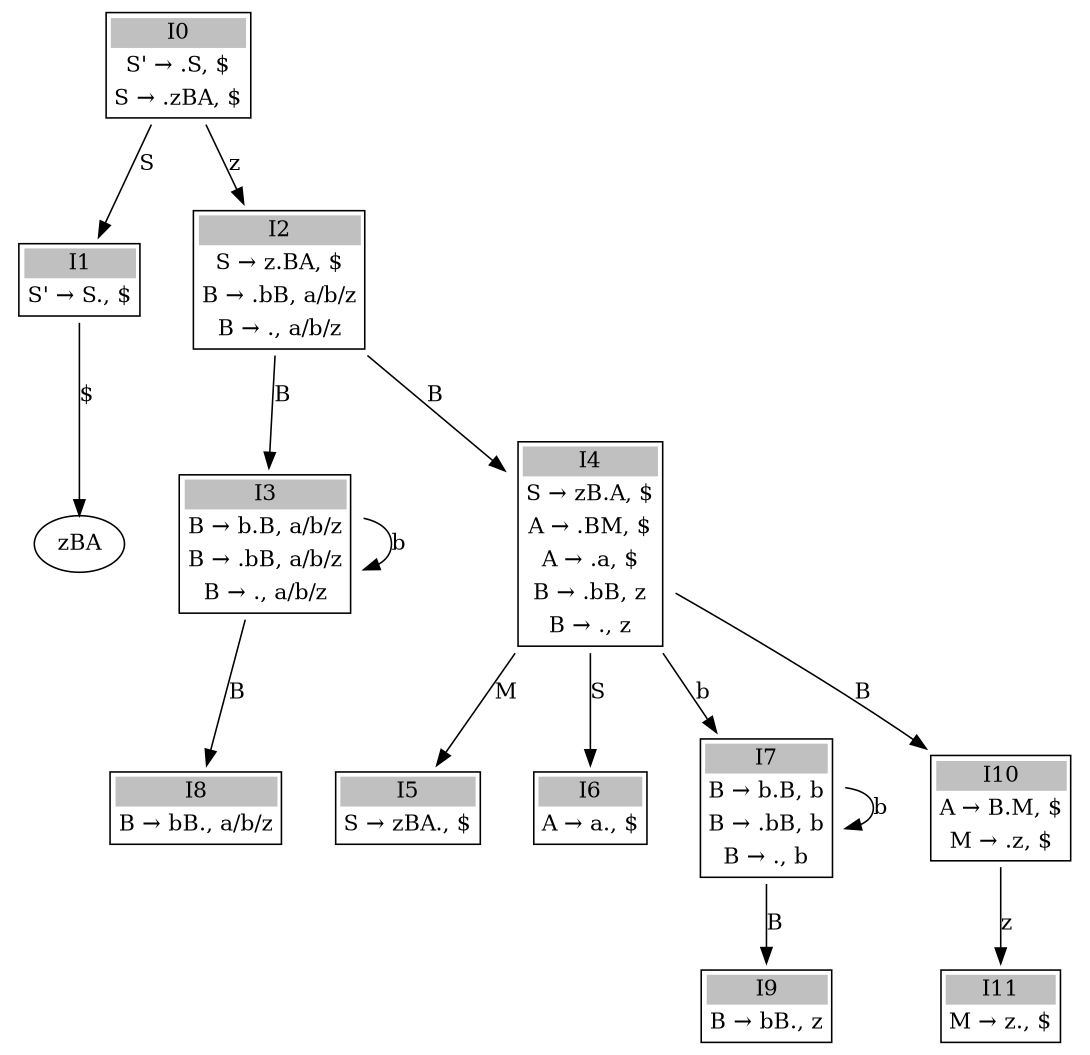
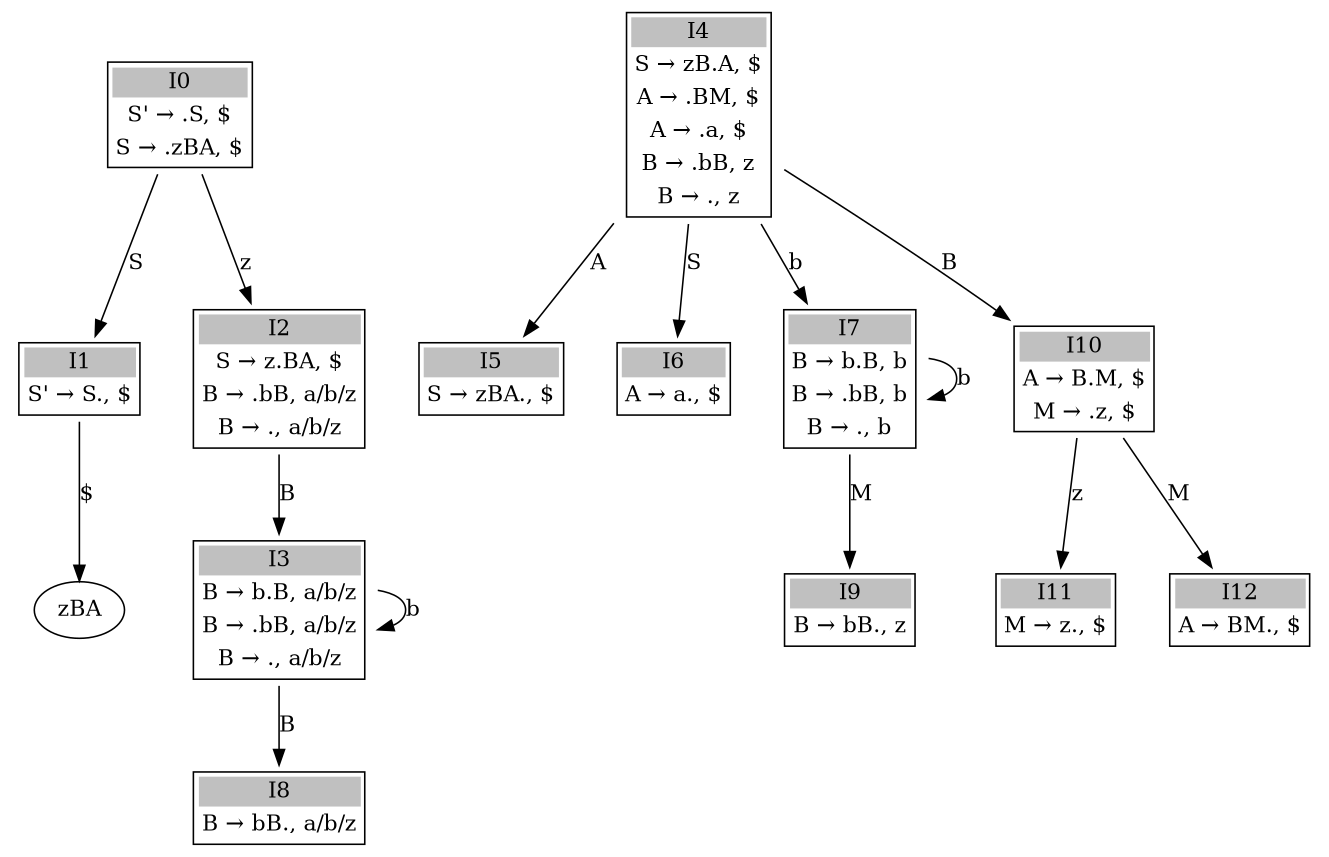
edge "I2" -> "I4": removed, label "B"
node "I12": added
edge "I4" -> "I5": label "M" -> "A"
edge "I7" -> "I9": label "B" -> "M"
